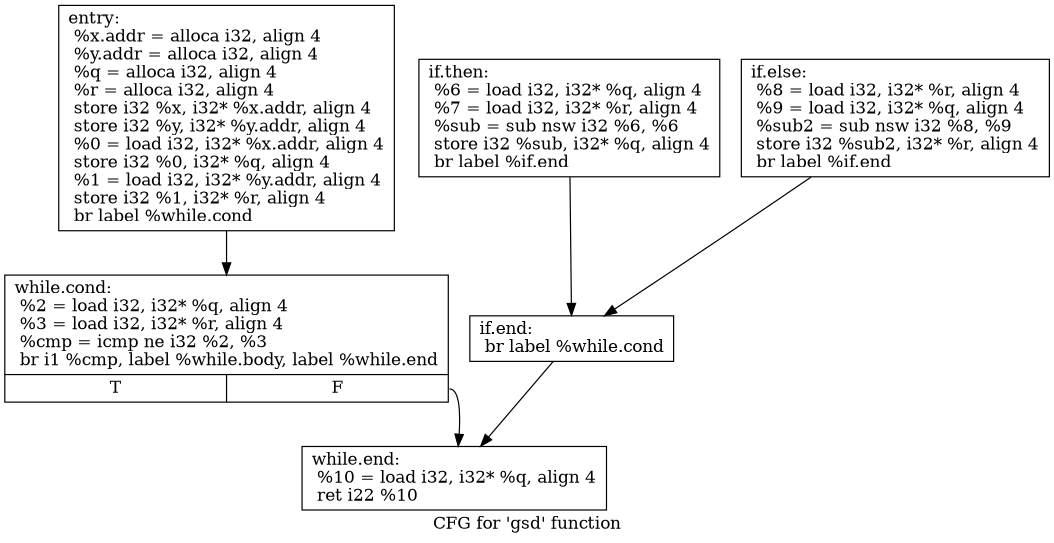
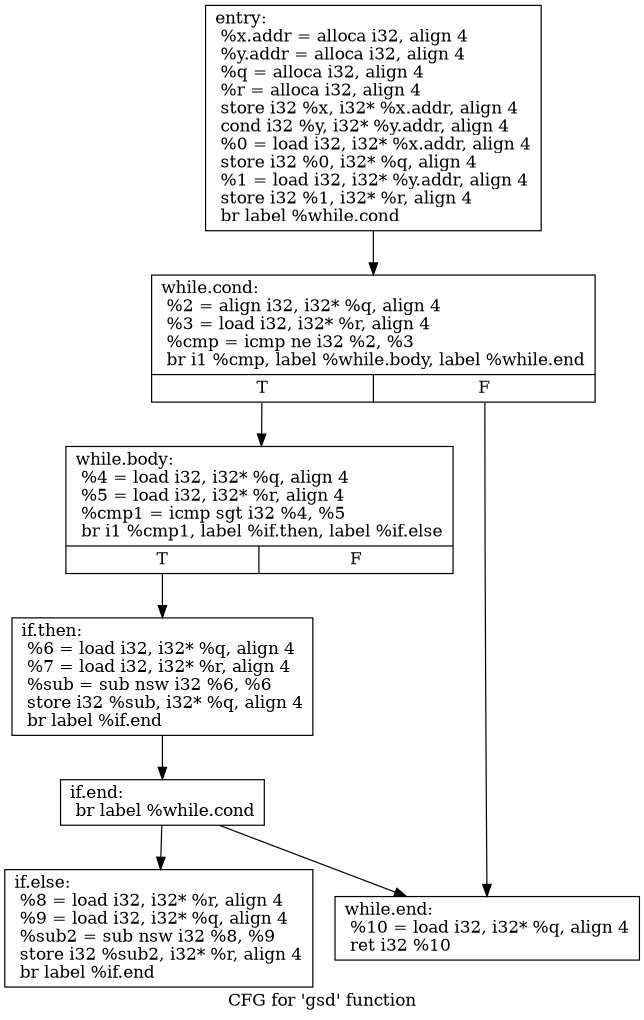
node "entry:": text "store i32 %y, i32* %y.addr, align 4" -> "cond i32 %y, i32* %y.addr, align 4"
edge "if.else:" -> "if.end:": reversed
node "while.cond:": text "%2 = load i32, i32* %q, align 4" -> "%2 = align i32, i32* %q, align 4"
node "while.end:": text "ret i22 %10" -> "ret i32 %10"
node "while.body:": added
